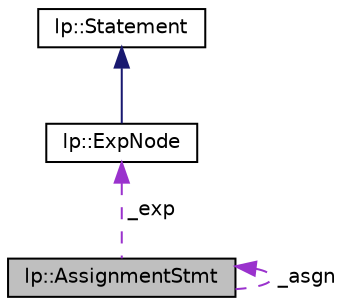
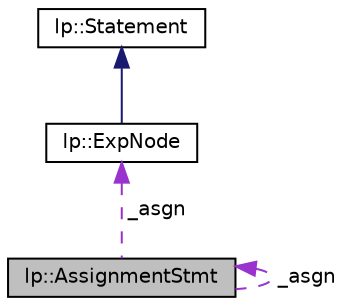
edge "lp::AssignmentStmt" -> "lp::ExpNode": label " _exp" -> " _asgn"
